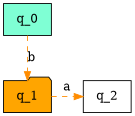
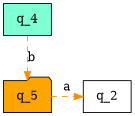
node "q_0": label "q_0" -> "q_4"
node "q_1": label "q_1" -> "q_5"
